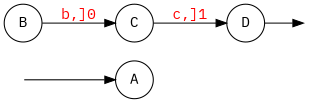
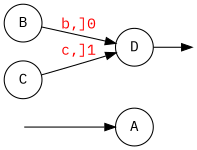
edge "B" -> "C": now "B" -> "D"
